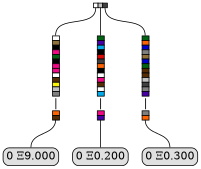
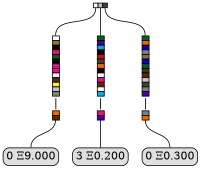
node "0 Ξ0.200": label "0 Ξ0.200" -> "3 Ξ0.200"
